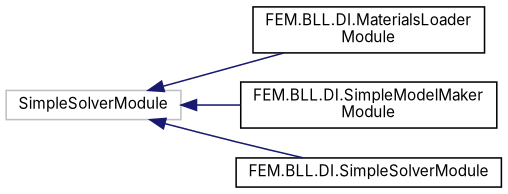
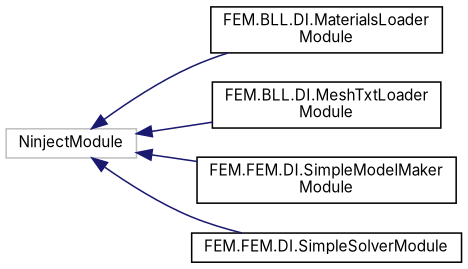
node "SimpleSolverModule": label "SimpleSolverModule" -> "NinjectModule"
node "FEM.BLL.DI.MeshTxtLoader Module": added
node "FEM.BLL.DI.SimpleModelMaker Module": label "FEM.BLL.DI.SimpleModelMaker Module" -> "FEM.FEM.DI.SimpleModelMaker Module"
node "FEM.BLL.DI.SimpleSolverModule": label "FEM.BLL.DI.SimpleSolverModule" -> "FEM.FEM.DI.SimpleSolverModule"
